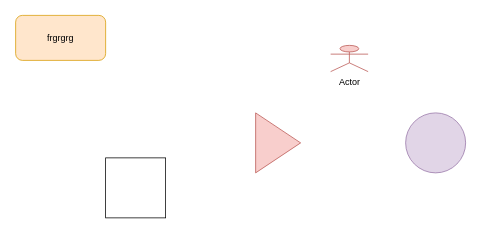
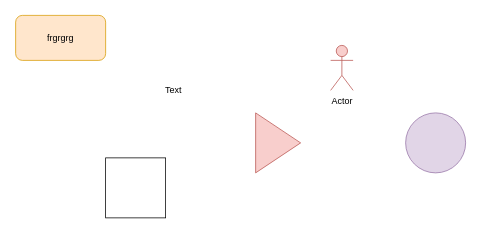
node "Actor": size 38x26 -> 23x45
node "Text": added
